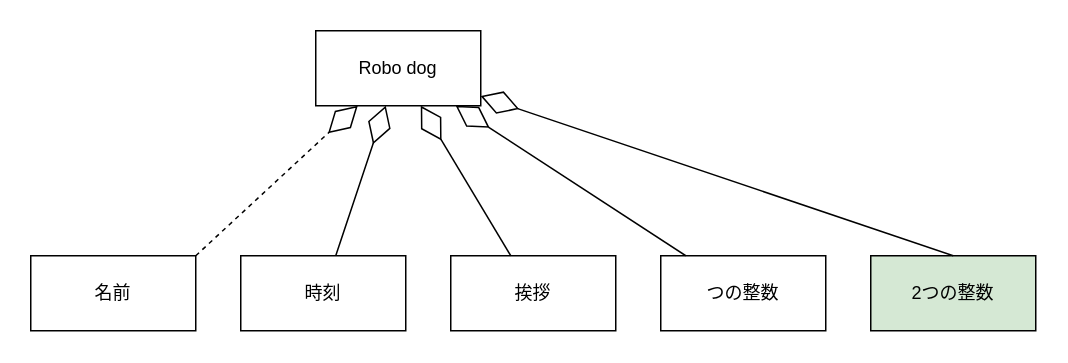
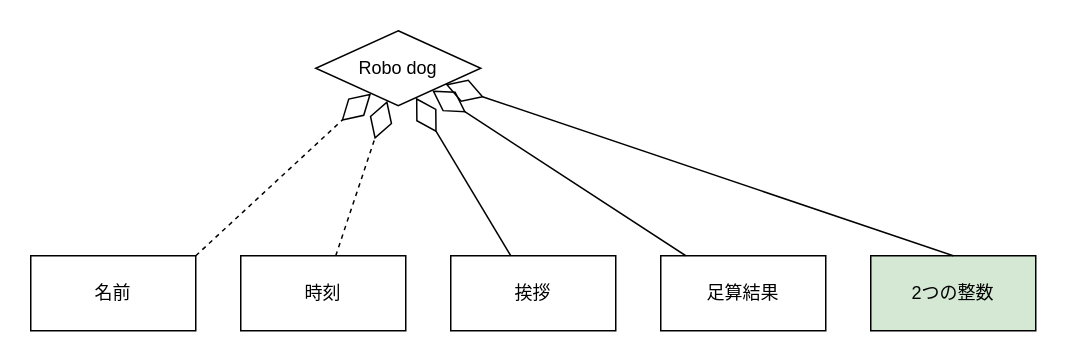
node "Robo dog": shape rectangle -> diamond
edge "時刻" -> "Robo dog": style solid -> dashed
node "つの整数": label "つの整数" -> "足算結果"
